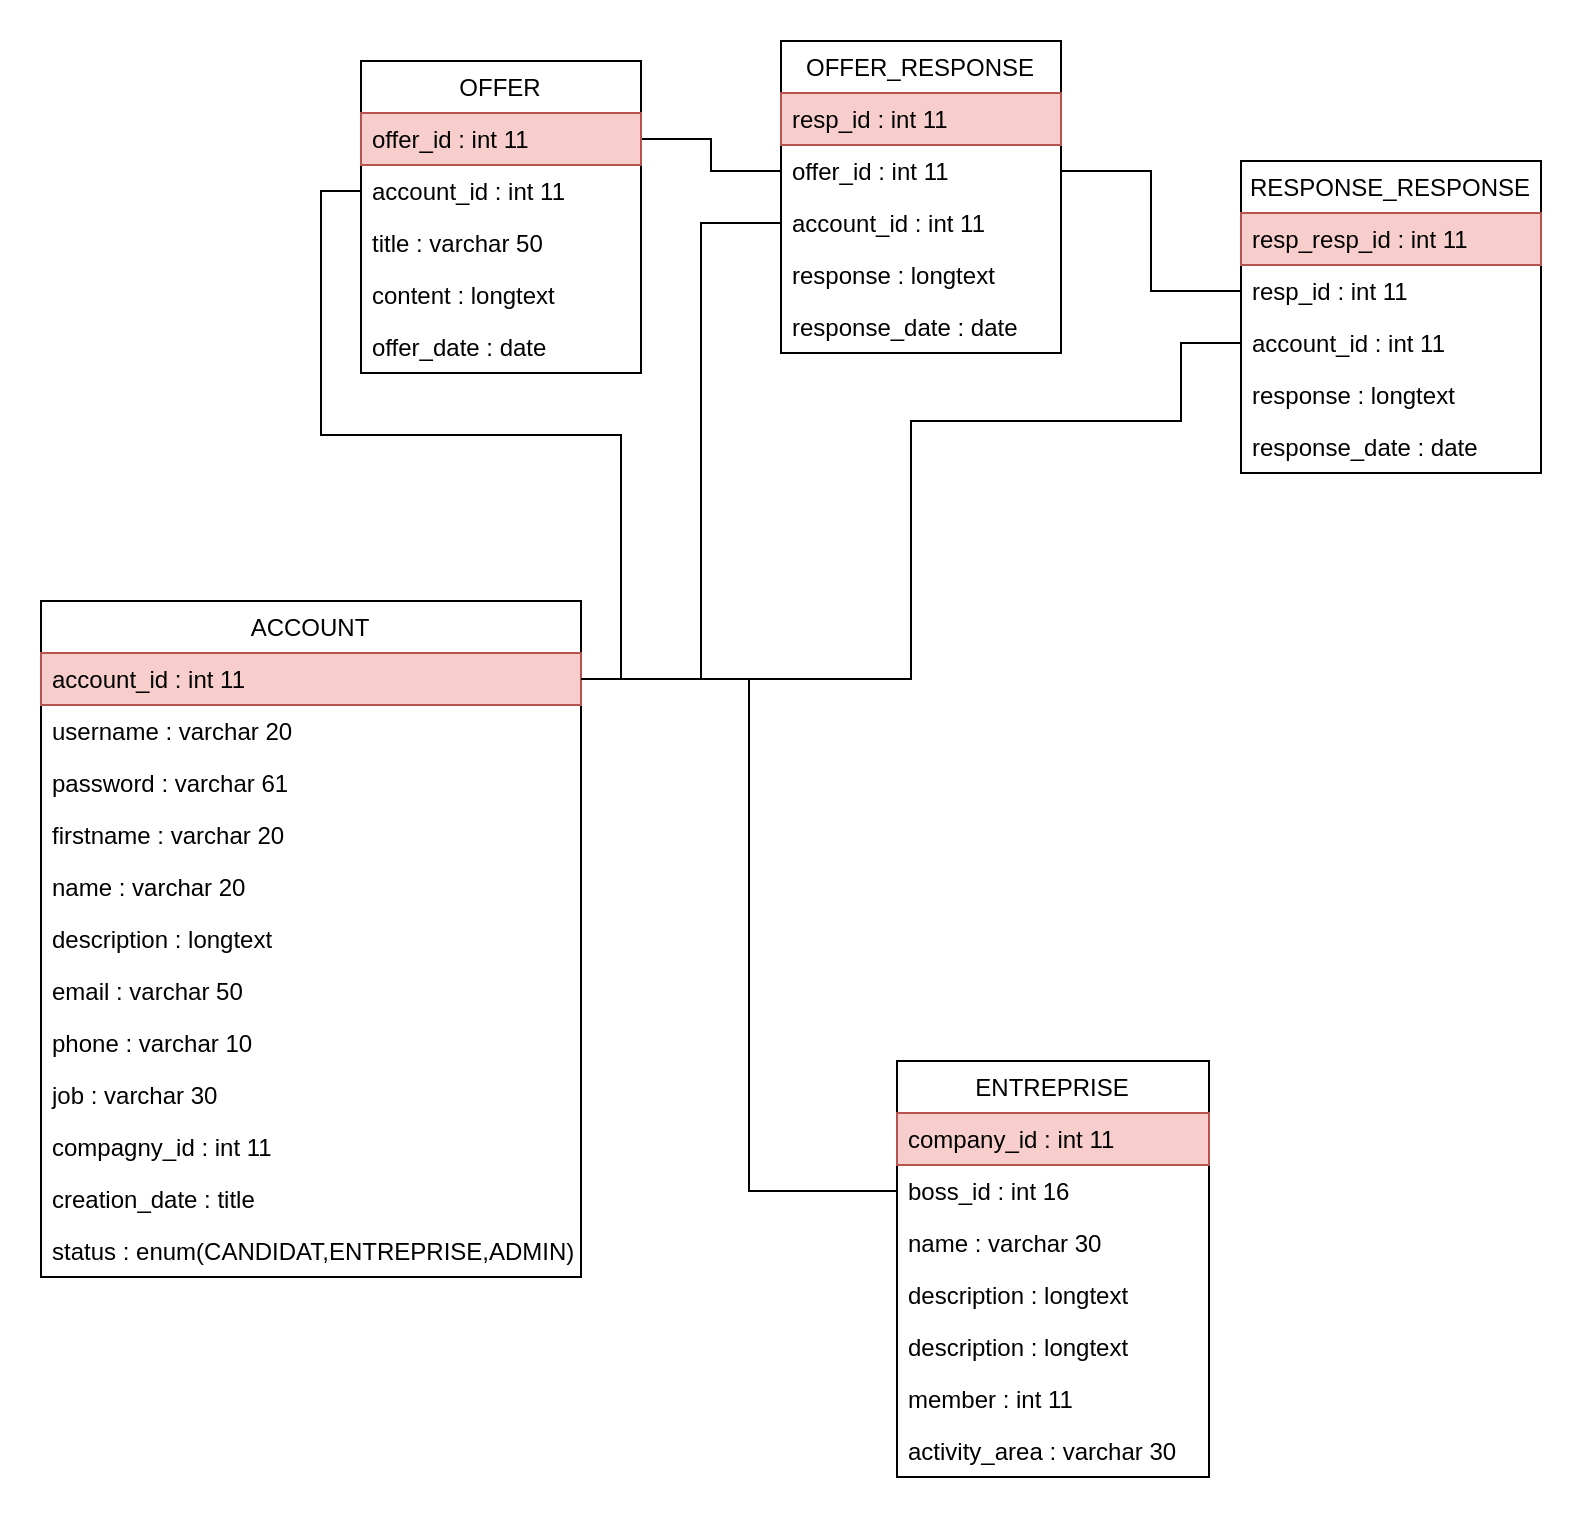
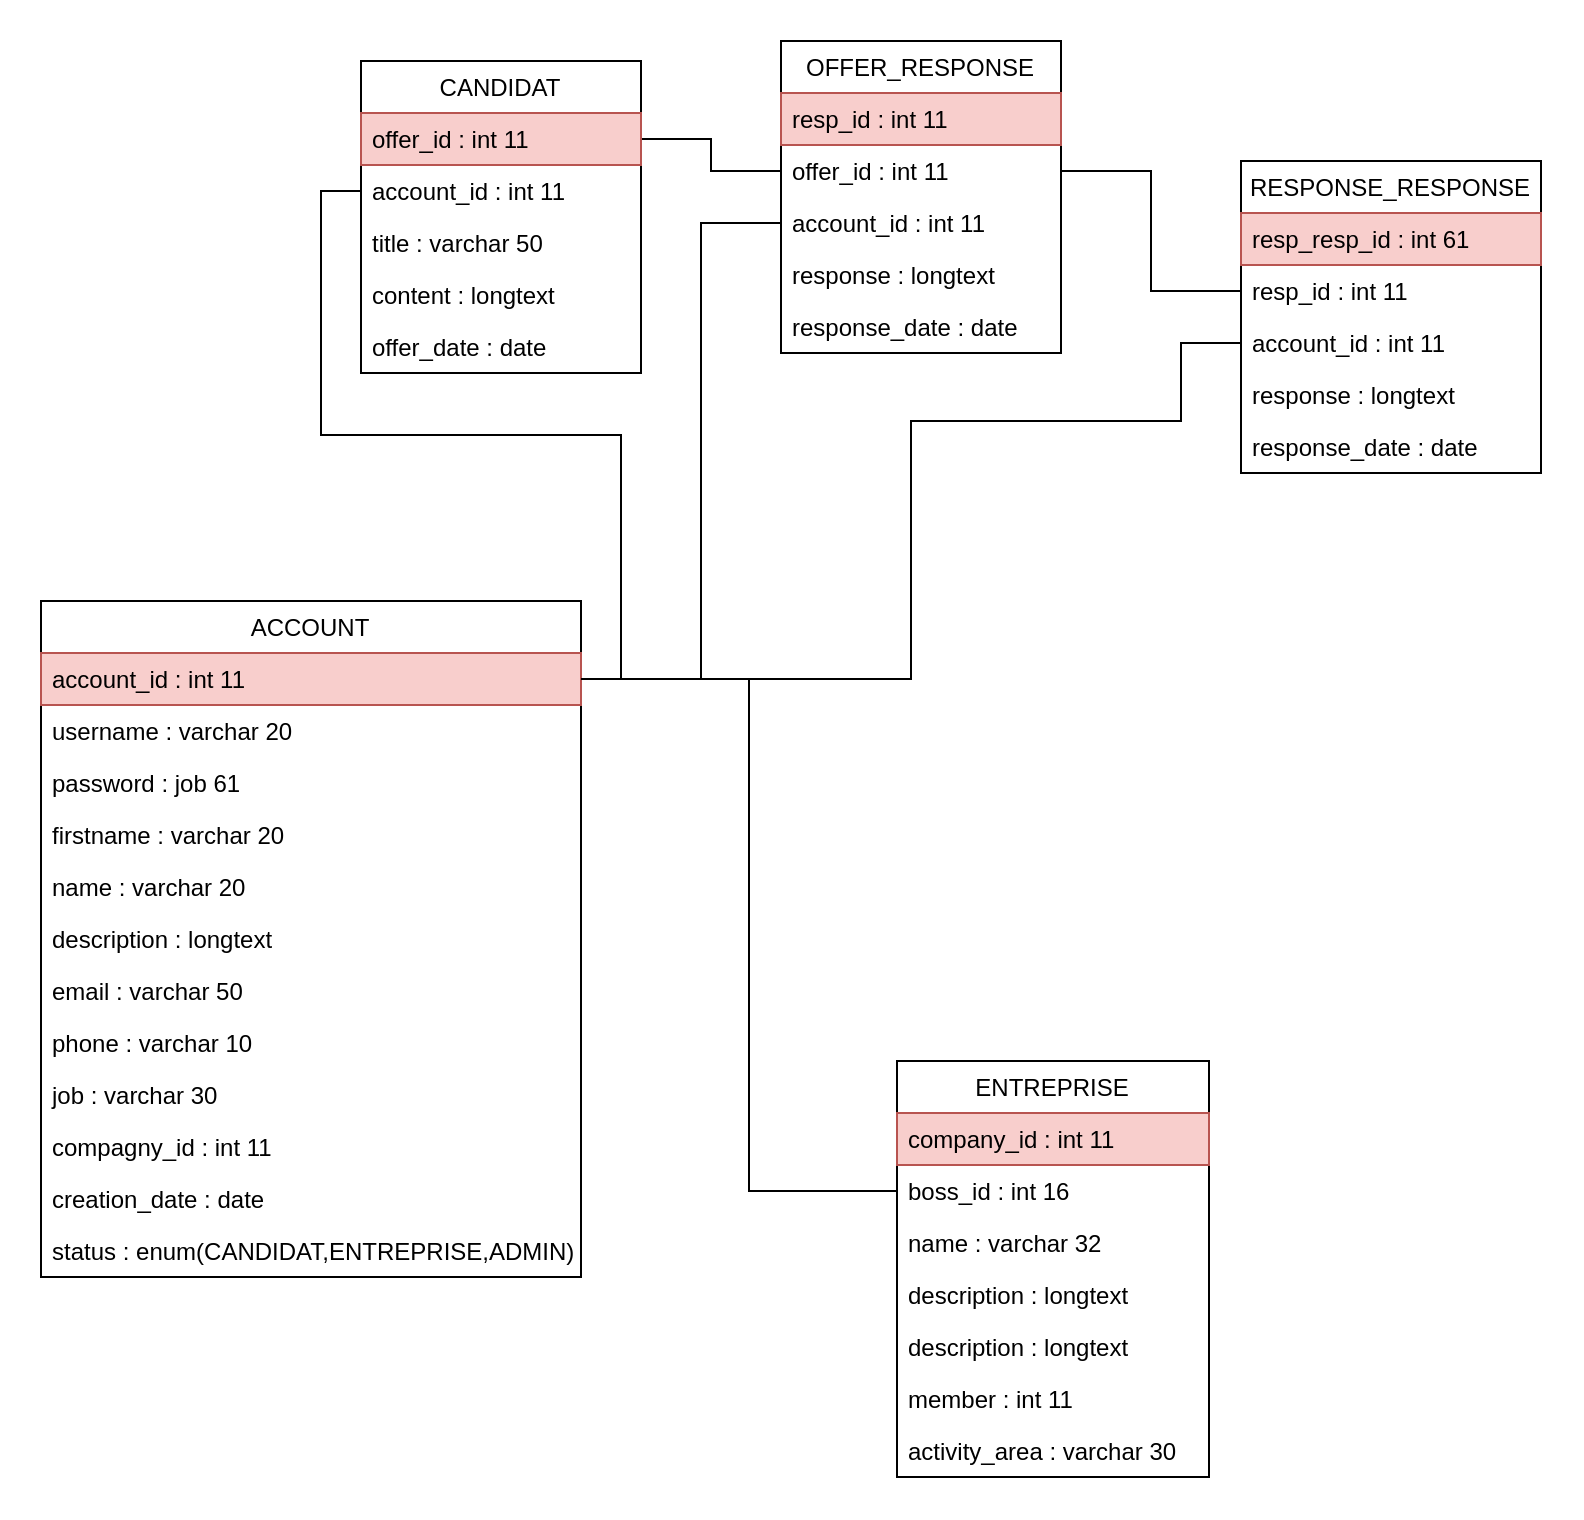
node "OFFER": label "OFFER" -> "CANDIDAT"
node "resp_resp_id : int 11": label "resp_resp_id : int 11" -> "resp_resp_id : int 61"
node "password : varchar 61": label "password : varchar 61" -> "password : job 61"
node "creation_date : title": label "creation_date : title" -> "creation_date : date"
node "name : varchar 30": label "name : varchar 30" -> "name : varchar 32"
